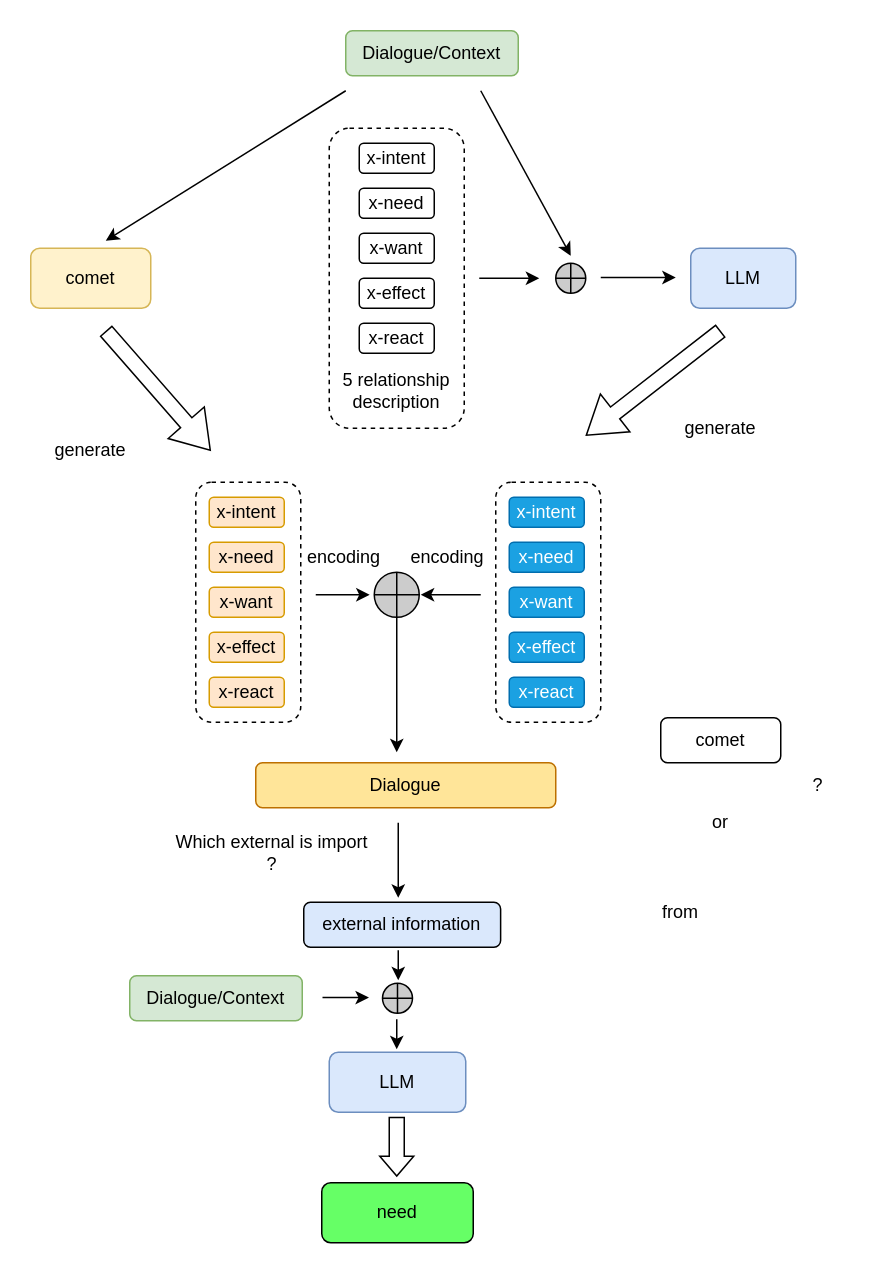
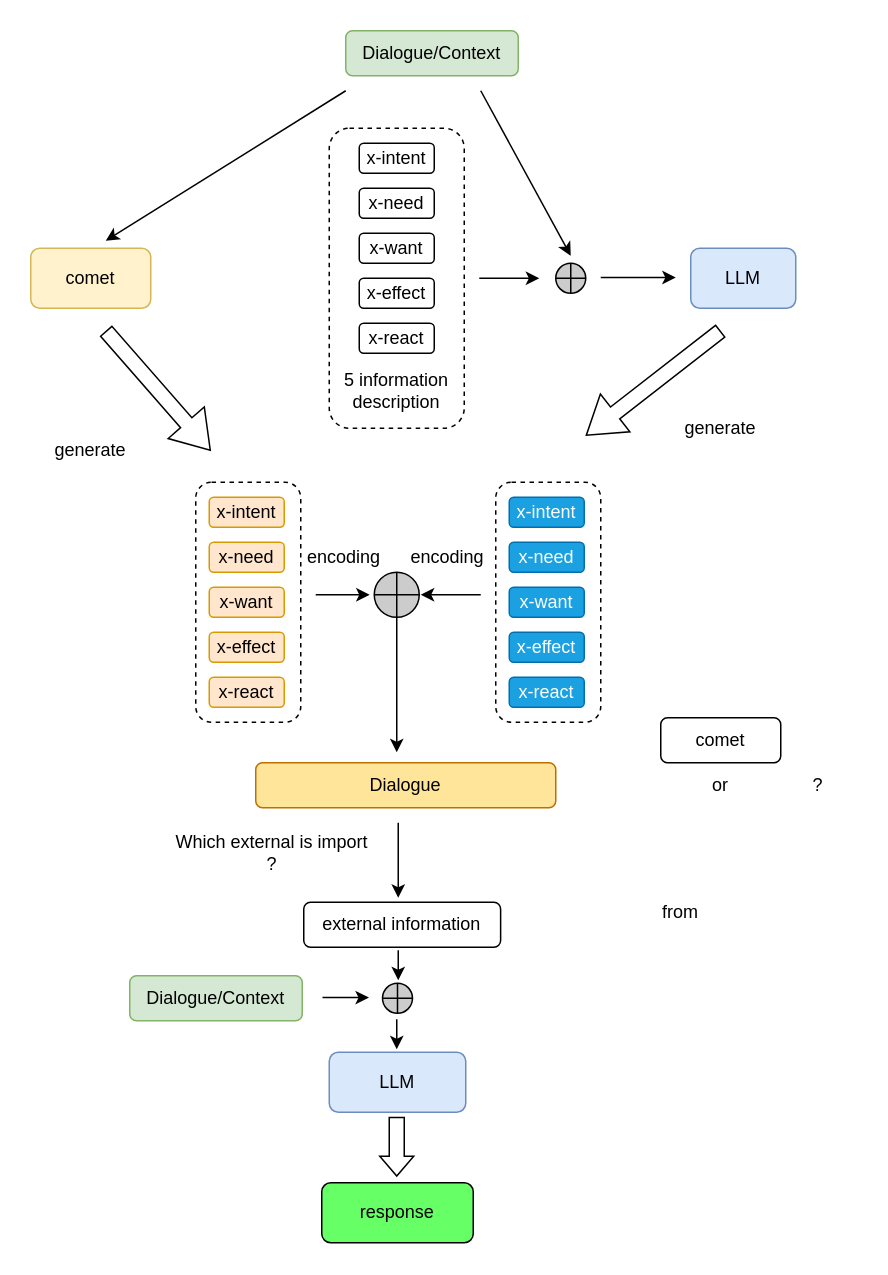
node "5 relationship description": label "5 relationship description" -> "5 information description"
node "or": moved (721, 823) -> (721, 785)
node "external information": fillcolor #dae8fc -> #ffffff
node "need": label "need" -> "response"
